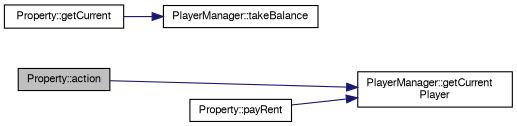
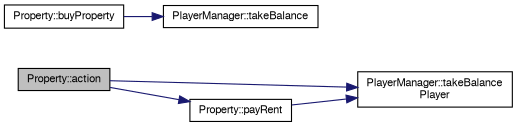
node "Property::getCurrent": label "Property::getCurrent" -> "Property::buyProperty"
node "PlayerManager::getCurrent Player": label "PlayerManager::getCurrent Player" -> "PlayerManager::takeBalance Player"
edge "Property::action" -> "Property::payRent": added
